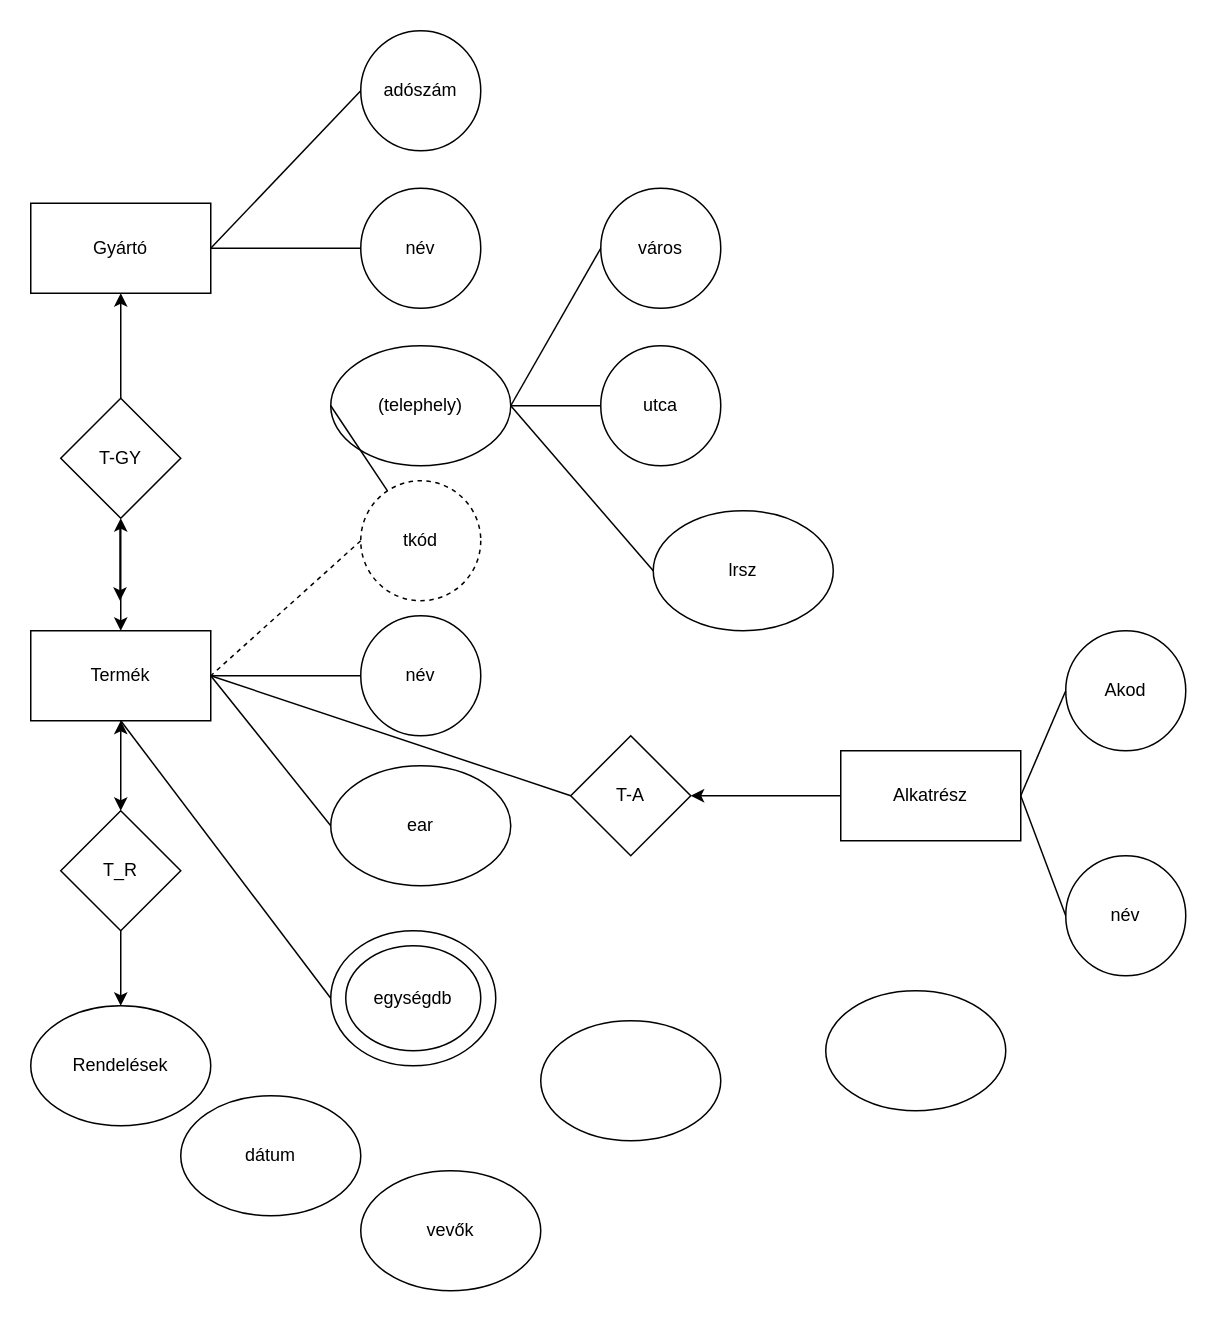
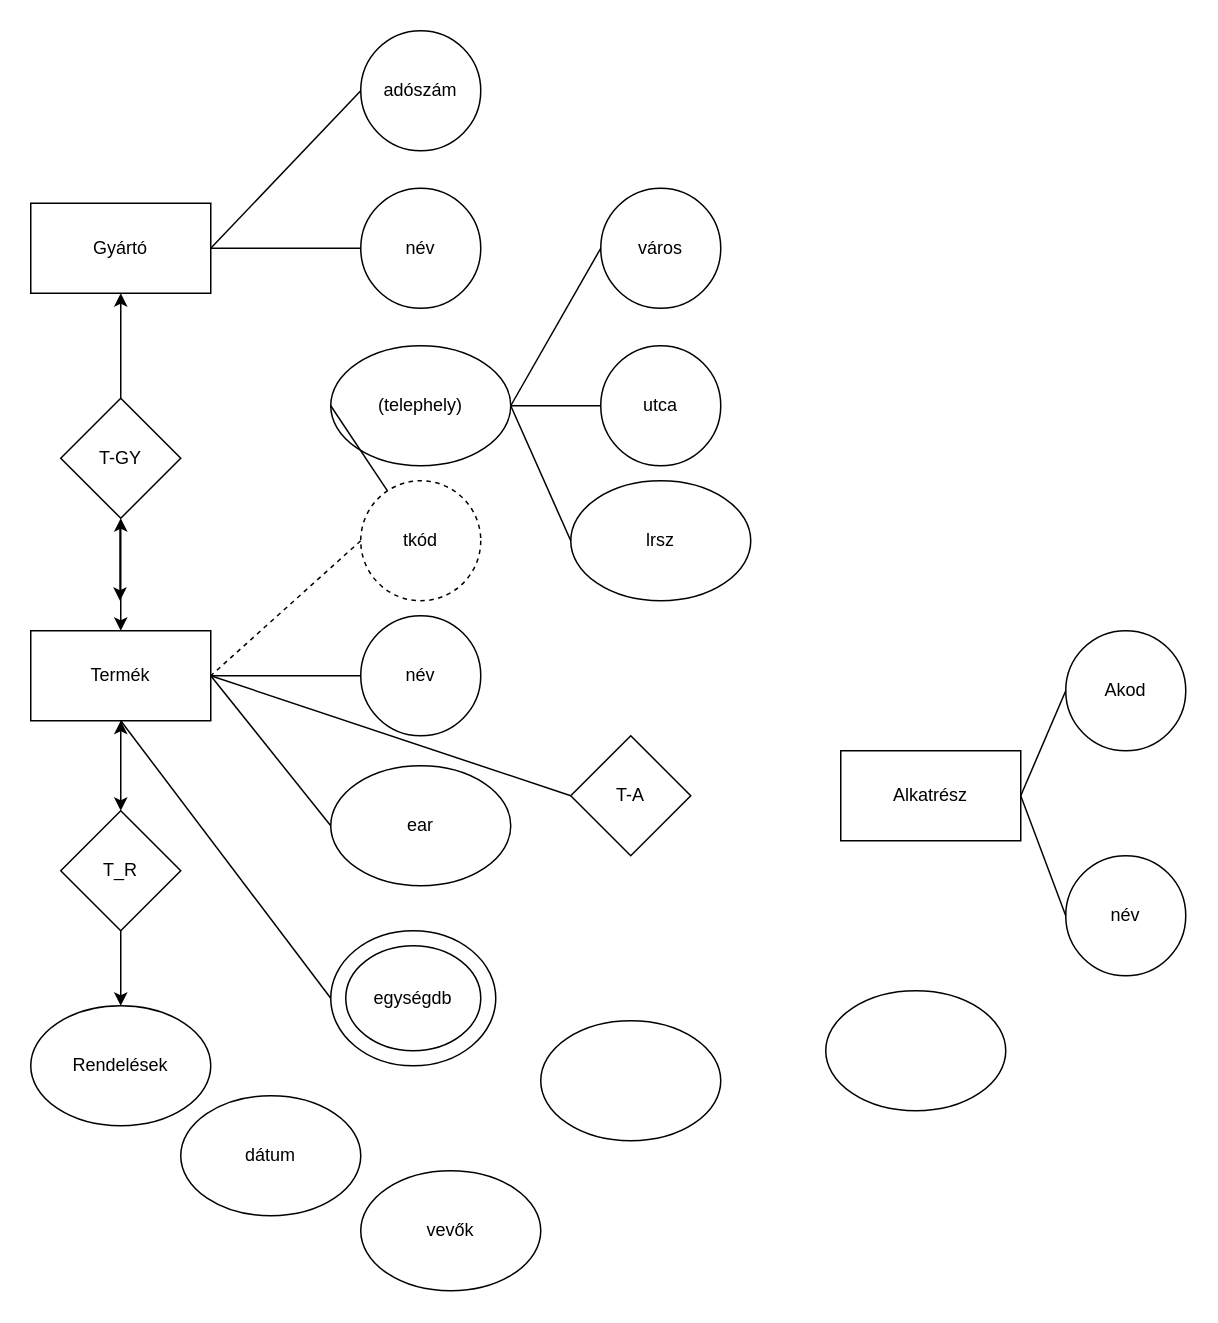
node "lrsz": moved (743, 571) -> (661, 541)
edge "Alkatrész" -> "T-A": removed
